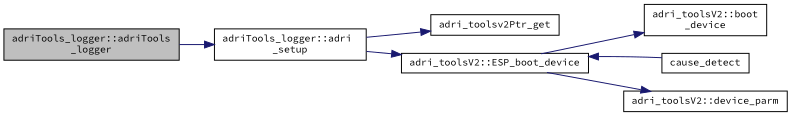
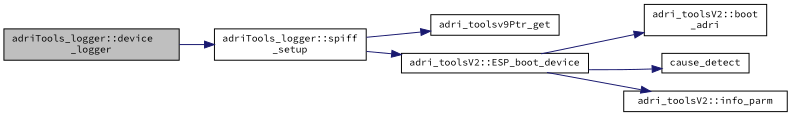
node "adri_toolsV2::boot _device": label "adri_toolsV2::boot _device" -> "adri_toolsV2::boot _adri"
node "adri_toolsv2Ptr_get": label "adri_toolsv2Ptr_get" -> "adri_toolsv9Ptr_get"
node "adriTools_logger::adriTools _logger": label "adriTools_logger::adriTools _logger" -> "adriTools_logger::device _logger"
node "adriTools_logger::adri _setup": label "adriTools_logger::adri _setup" -> "adriTools_logger::spiff _setup"
edge "cause_detect" -> "adri_toolsV2::ESP_boot_device": reversed
node "adri_toolsV2::device_parm": label "adri_toolsV2::device_parm" -> "adri_toolsV2::info_parm"
